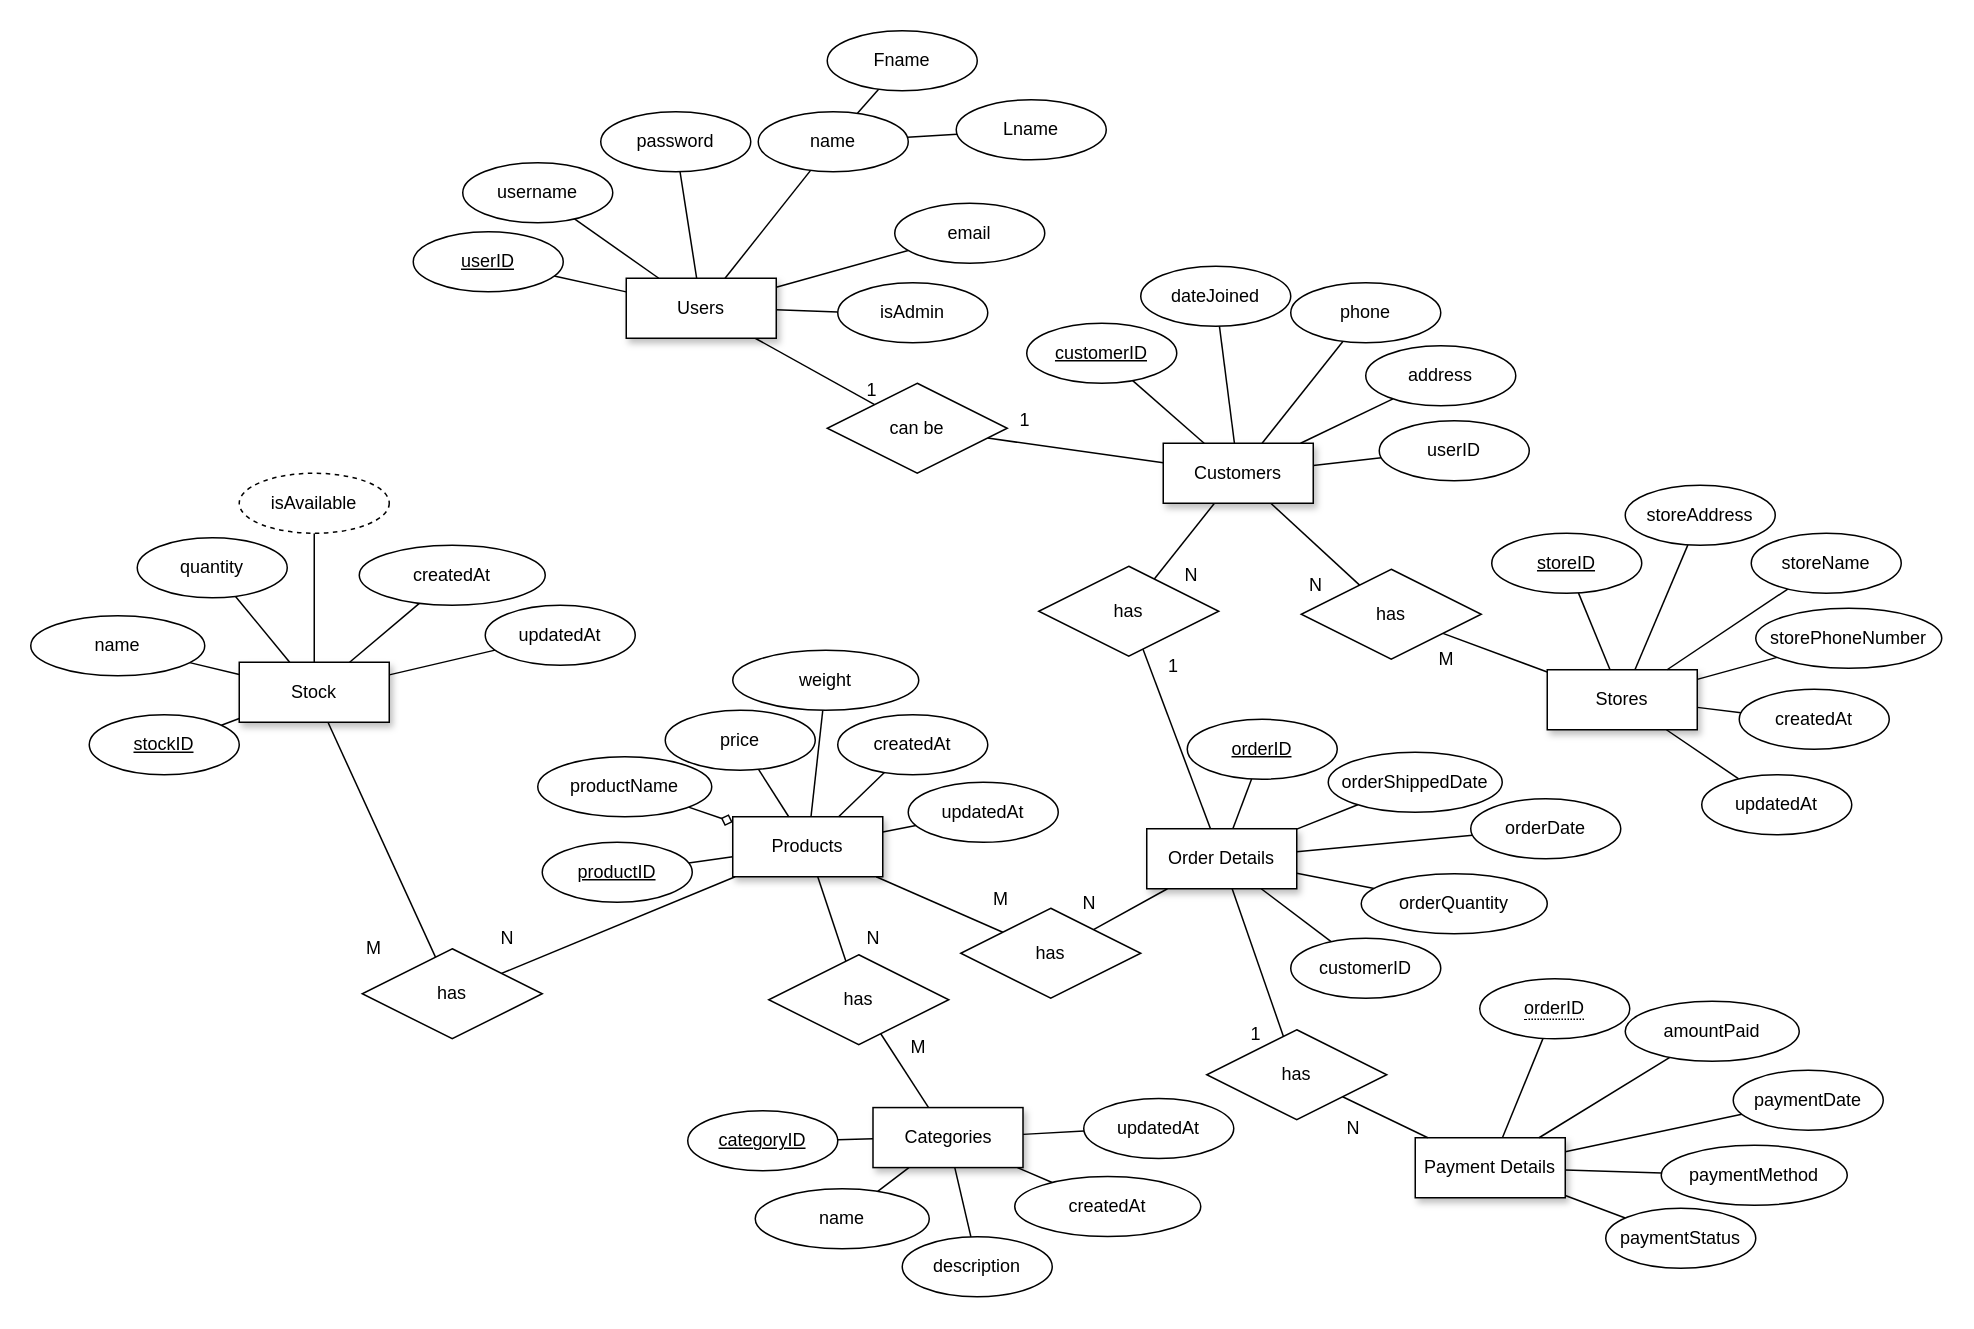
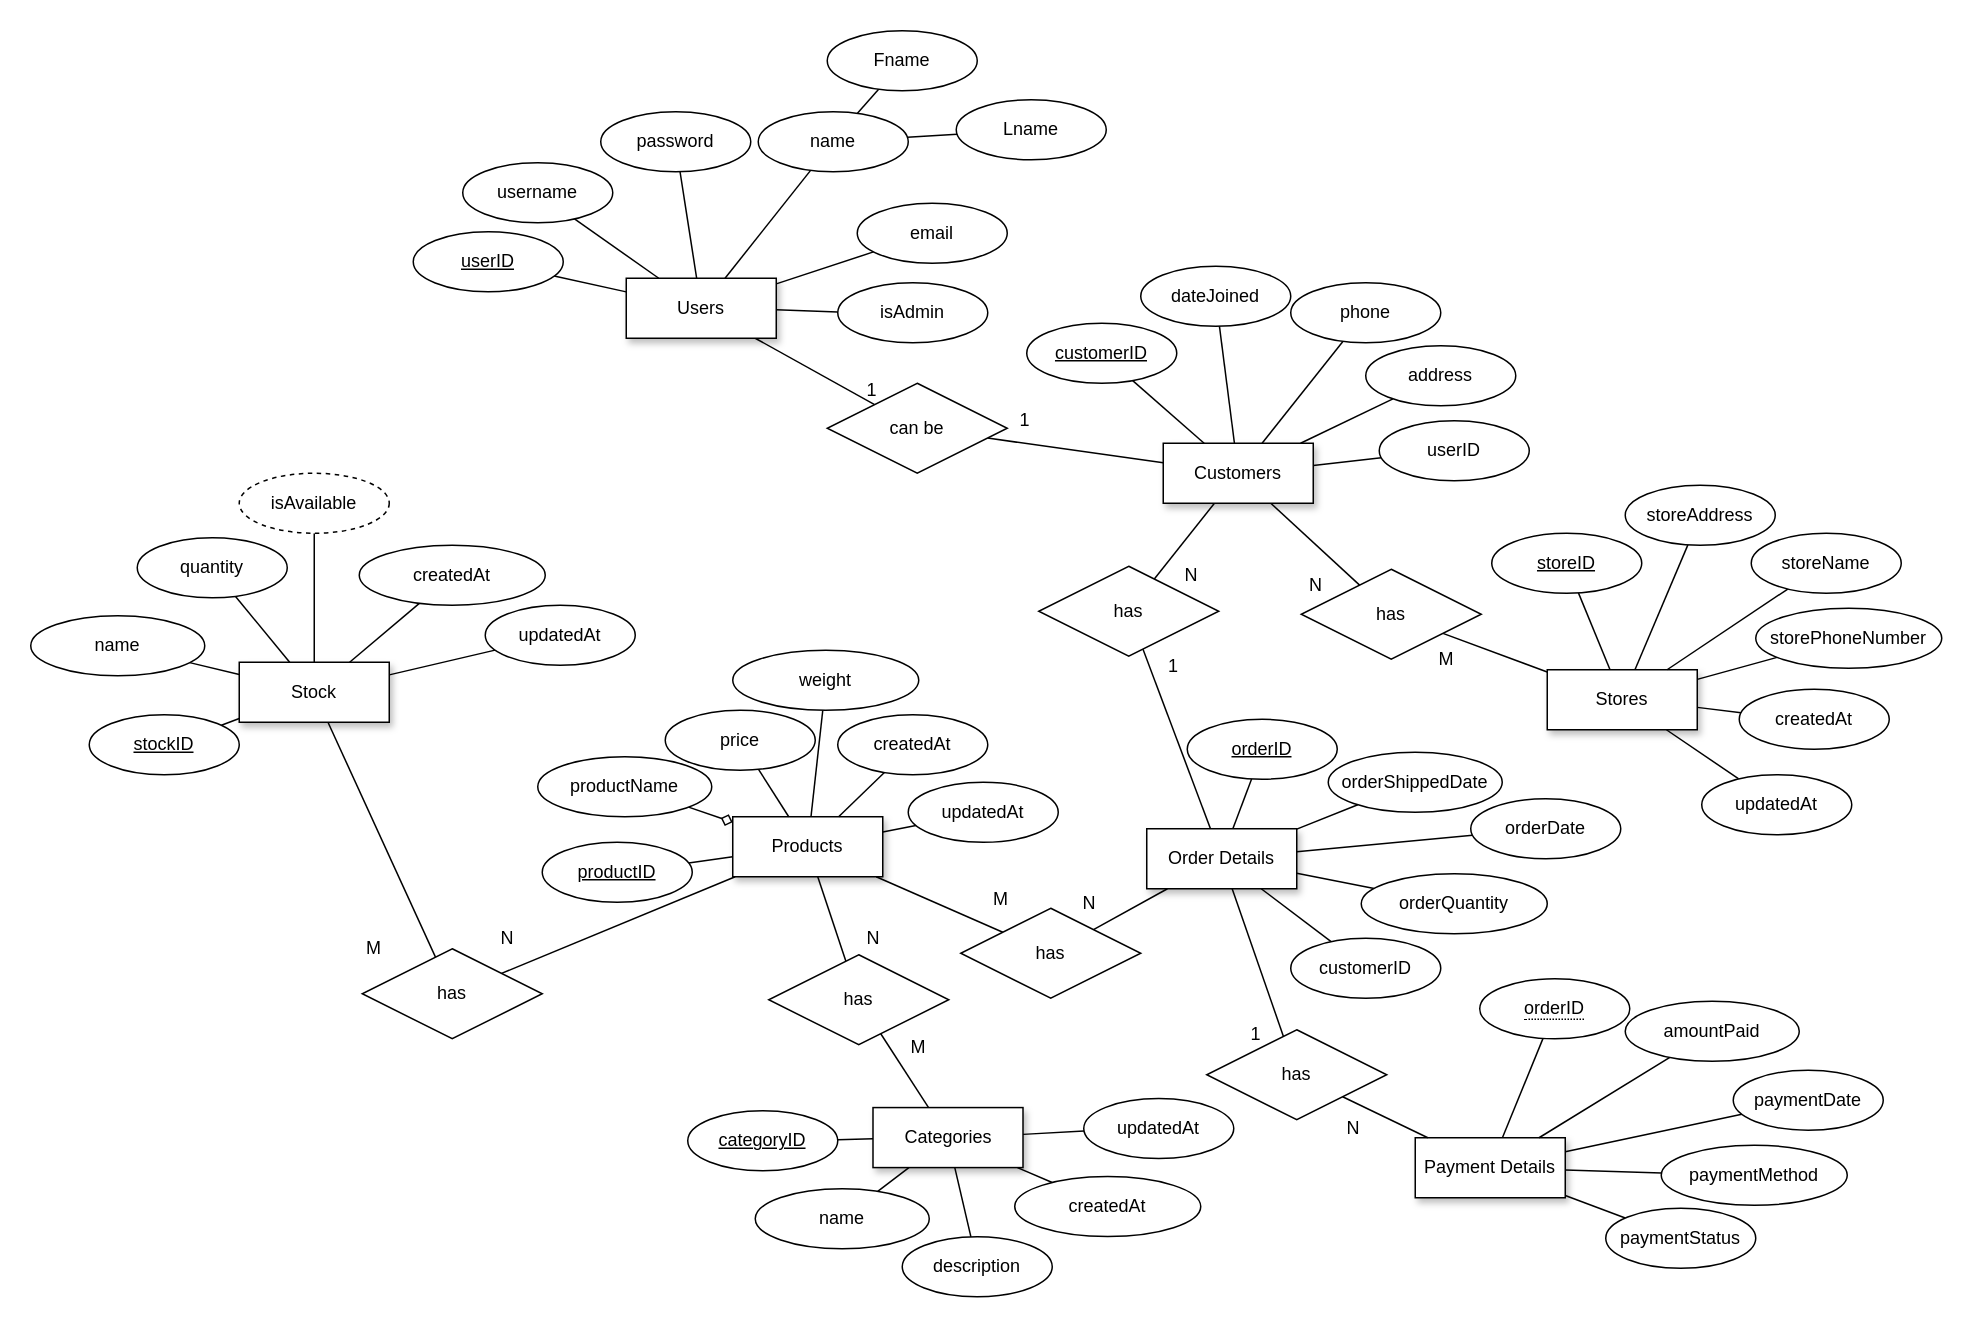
node "email": moved (970, 233) -> (932, 233)
